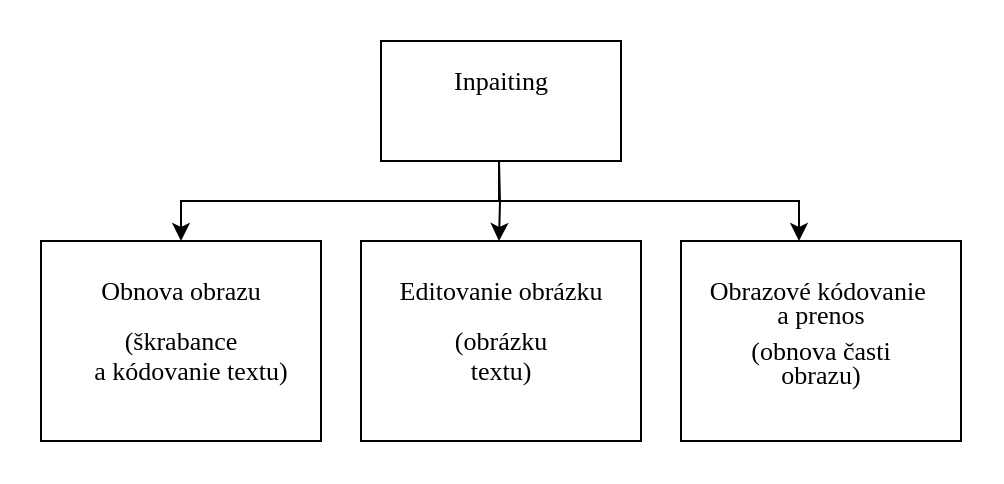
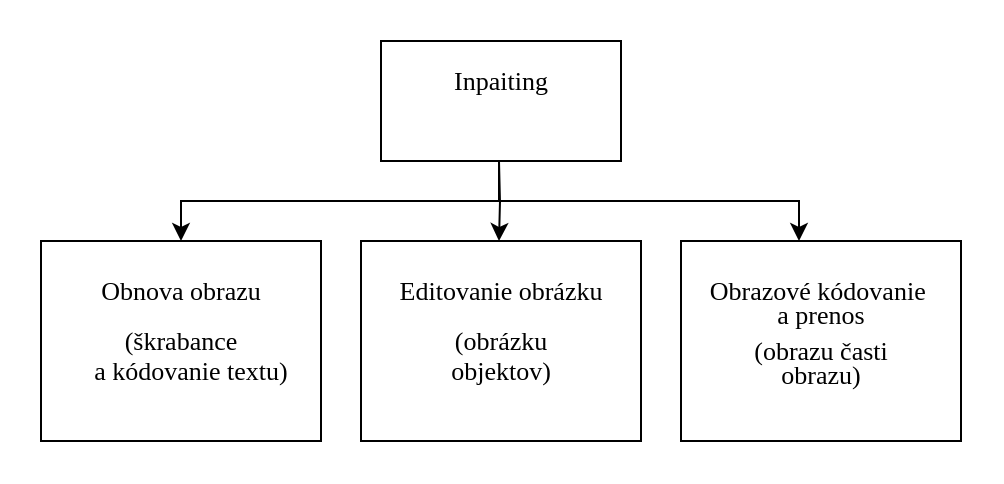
node "(obnova časti": label "(obnova časti" -> "(obrazu časti"
node "textu)": label "textu)" -> "objektov)"
